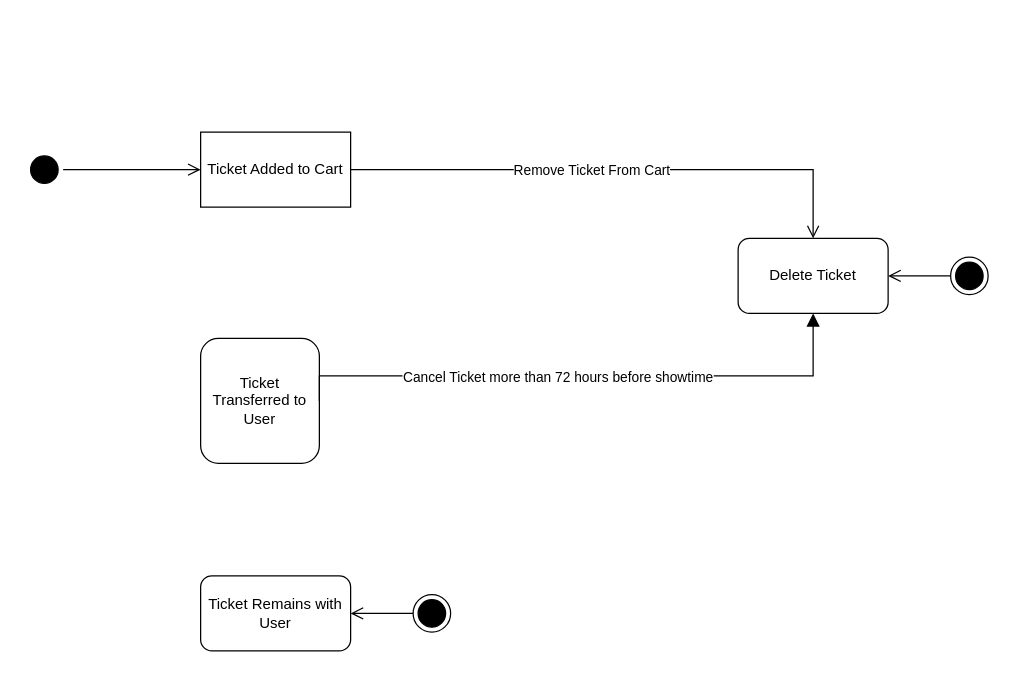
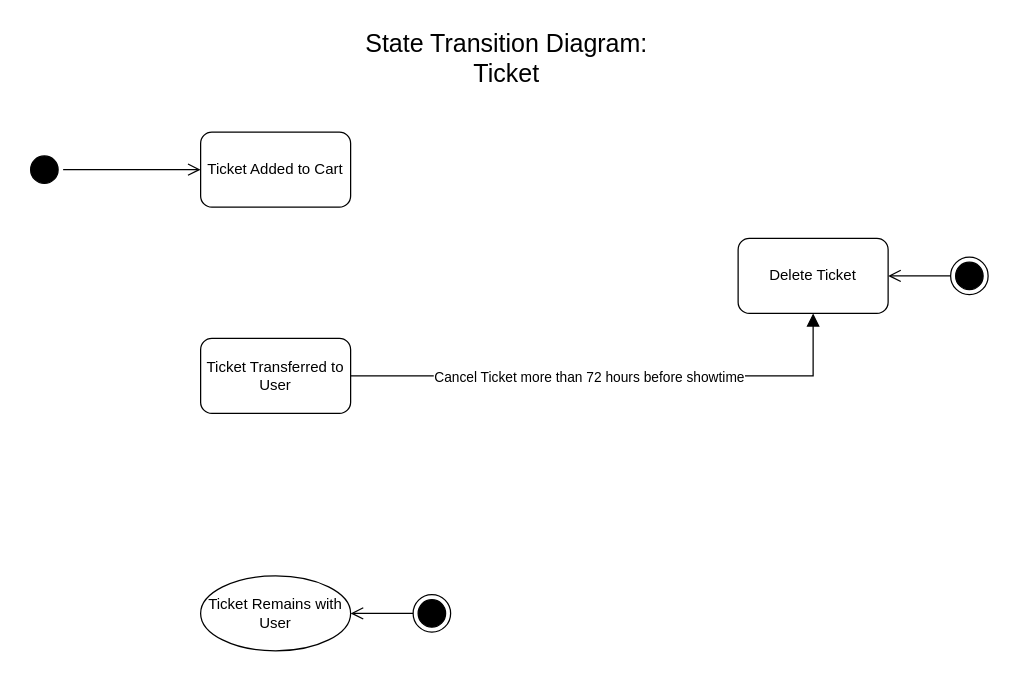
node "State Transition Diagram: Ticket": added
node "Ticket Added to Cart": shape rectangle -> rounded rectangle
edge "Ticket Added to Cart" -> "Delete Ticket": removed, label "Remove Ticket From Cart"
node "Ticket Transferred to User": size 119x125 -> 150x75
node "Ticket Remains with User": shape rounded rectangle -> ellipse
